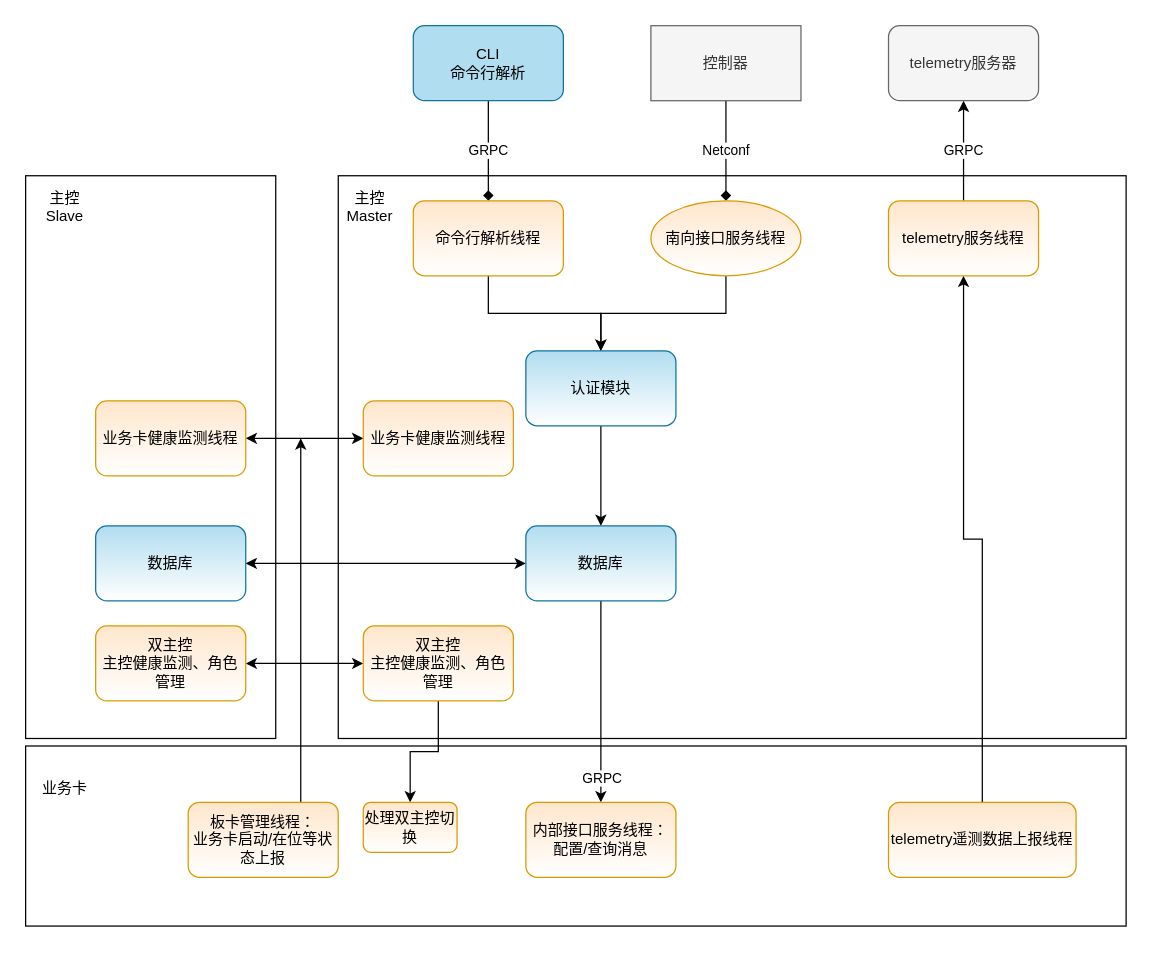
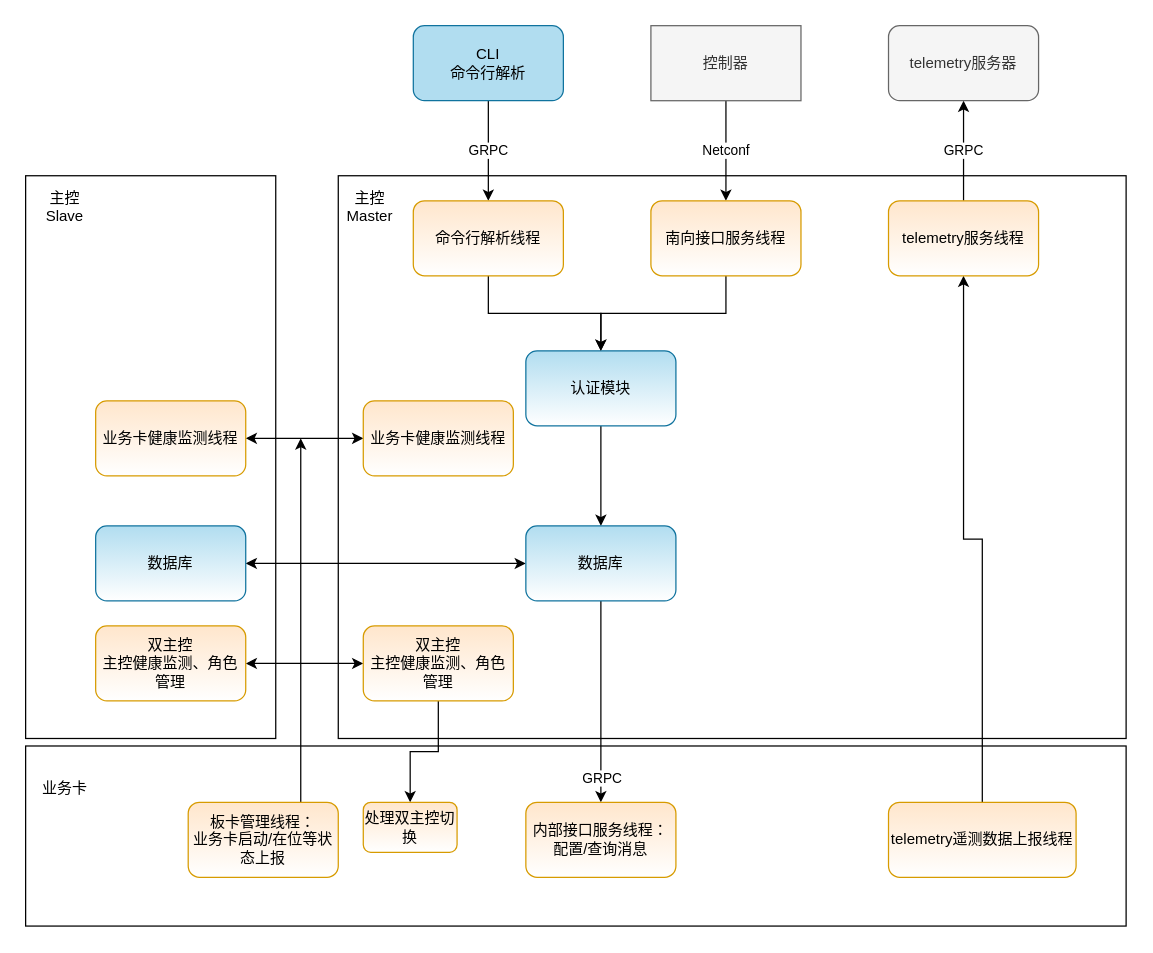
edge "CLI 命令行解析" -> "命令行解析线程": arrowhead diamond -> classic
edge "控制器" -> "南向接口服务线程": arrowhead diamond -> classic
node "南向接口服务线程": shape ellipse -> rounded rectangle
